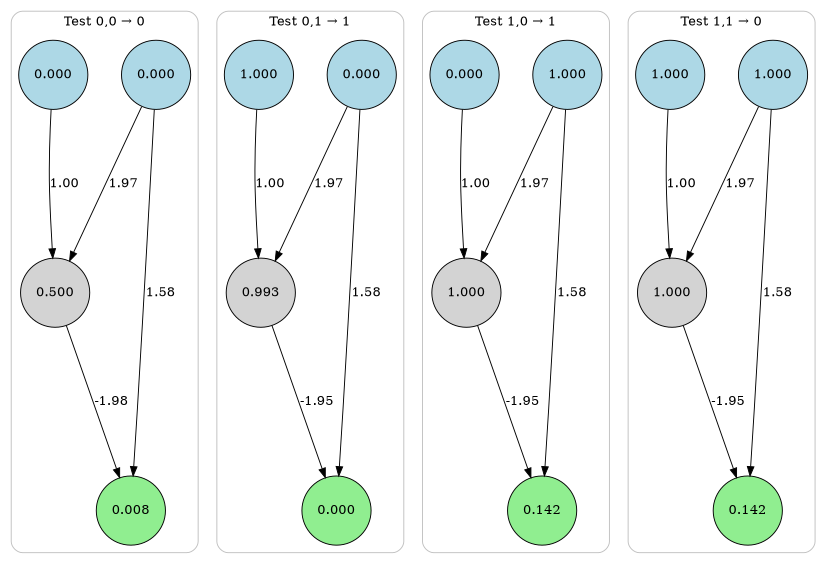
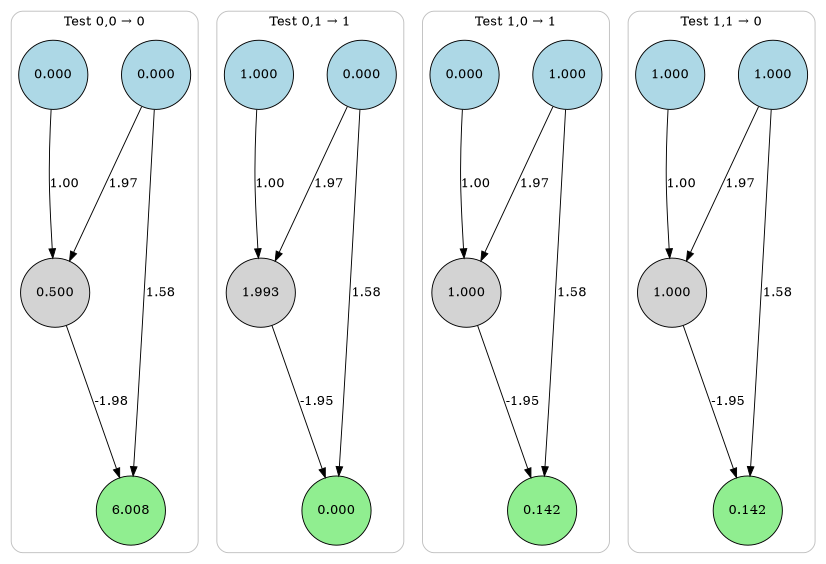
node "0.993": label "0.993" -> "1.993"
node "0.008": label "0.008" -> "6.008"
